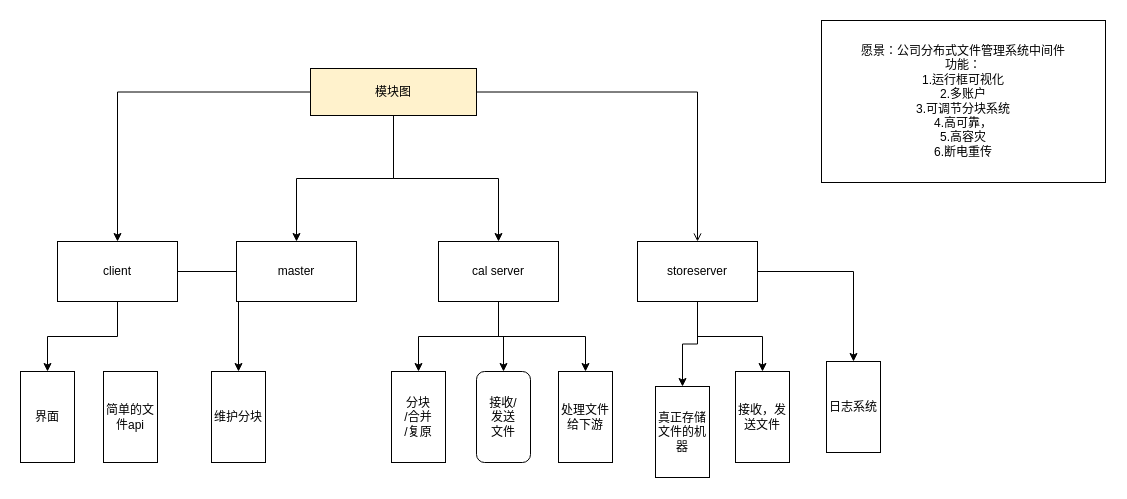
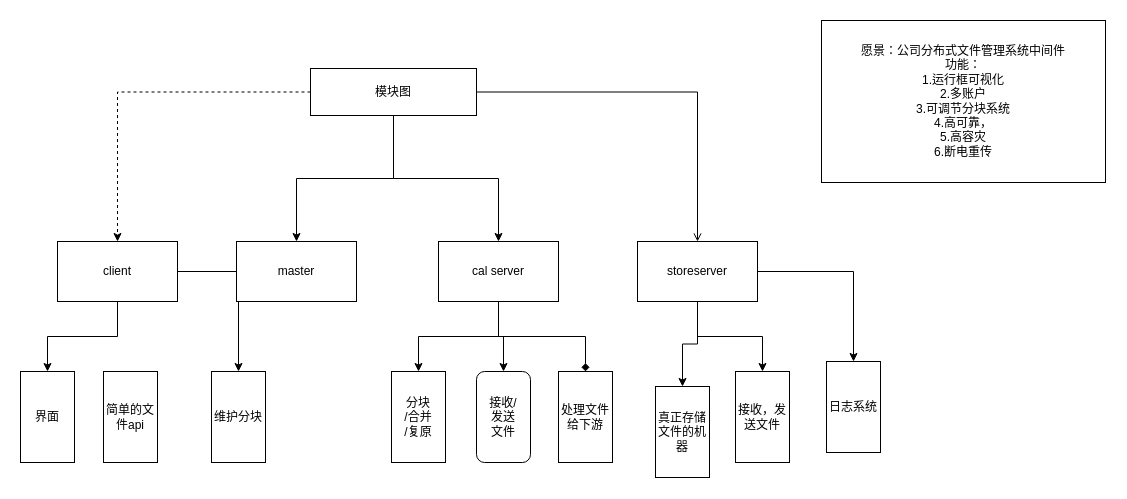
edge "模块图" -> "client": style solid -> dashed
node "模块图": fillcolor #fff2cc -> #ffffff
edge "cal server" -> "处理文件给下游": arrowhead classic -> diamond
